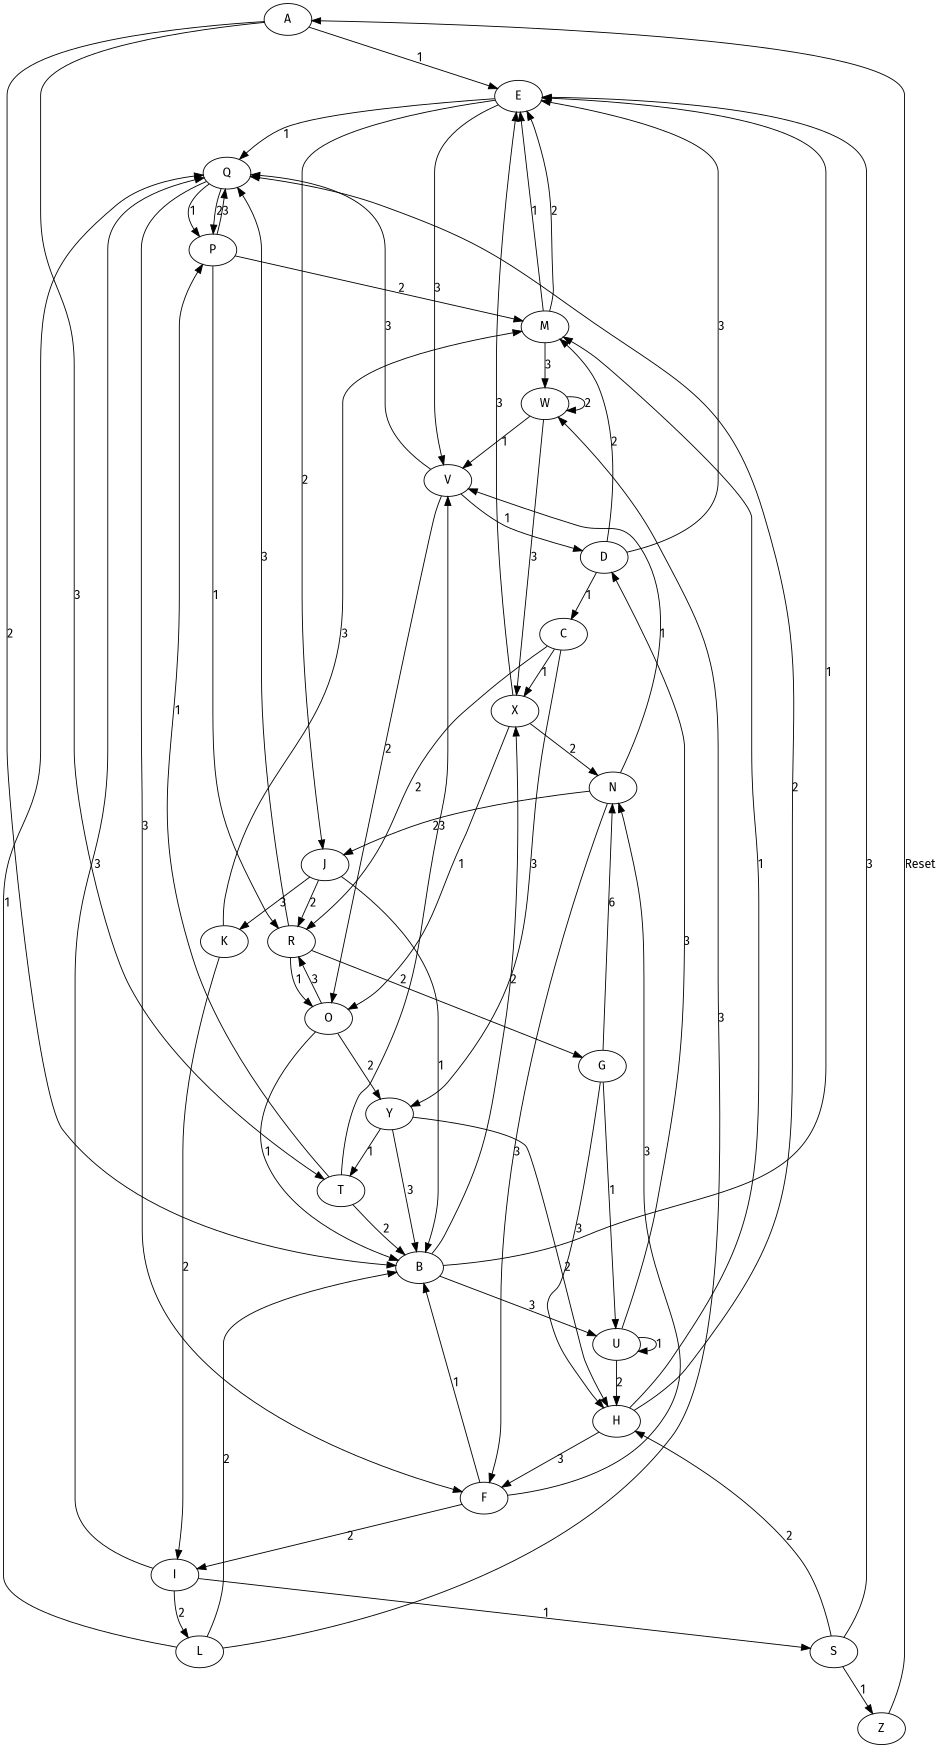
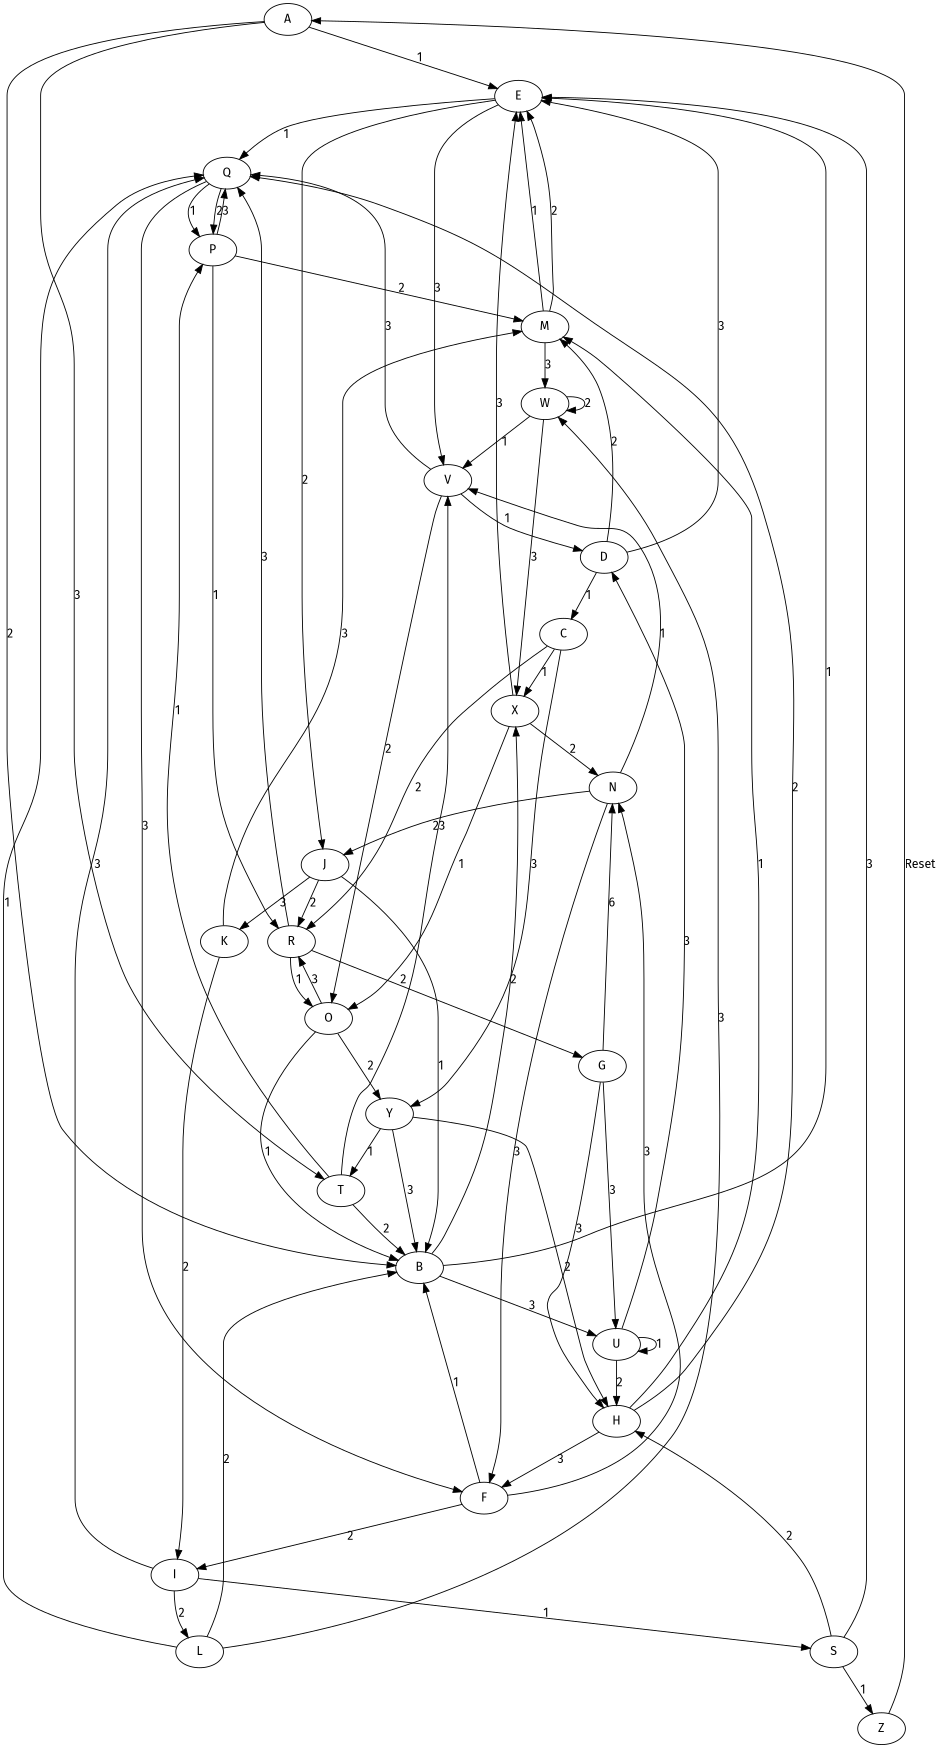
edge "G" -> "U": label "1" -> "3"
